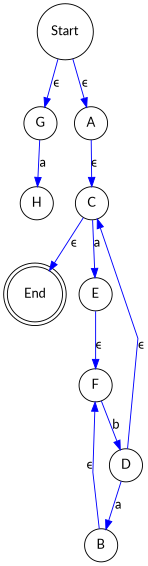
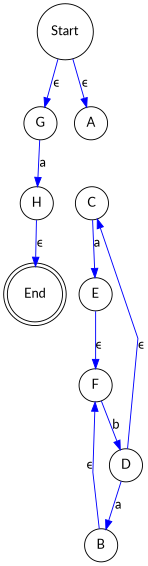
edge "A" -> "C": removed, label "ϵ"
edge "C" -> "End": now "H" -> "End"
